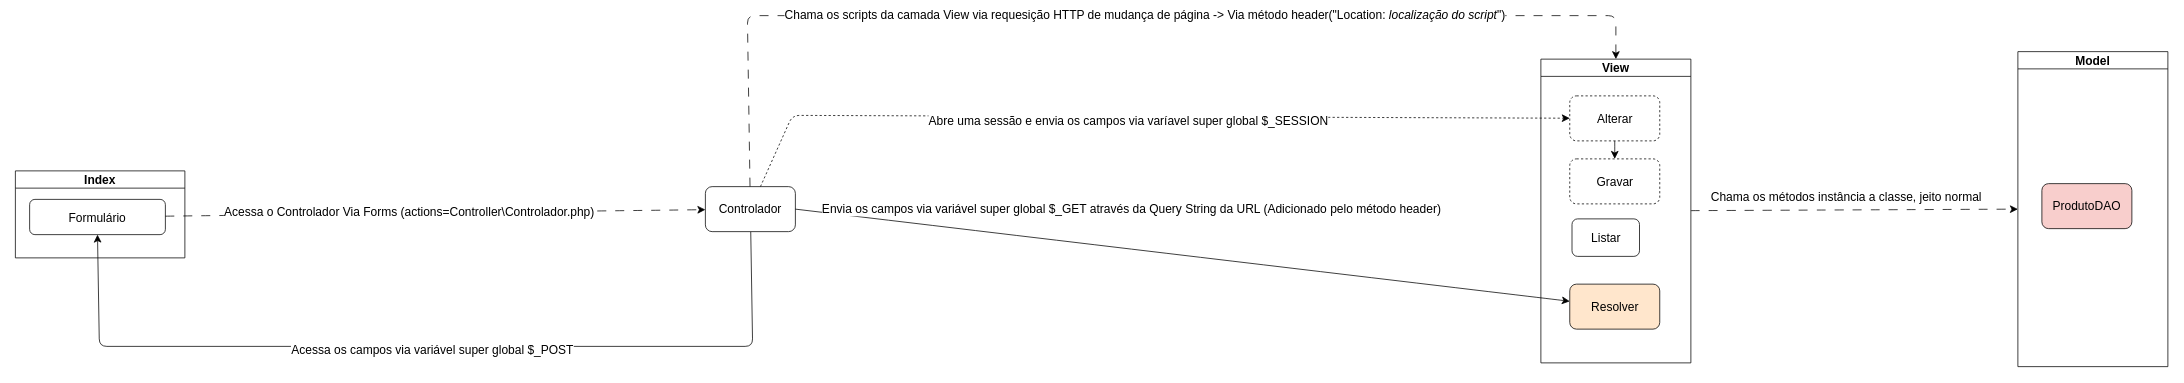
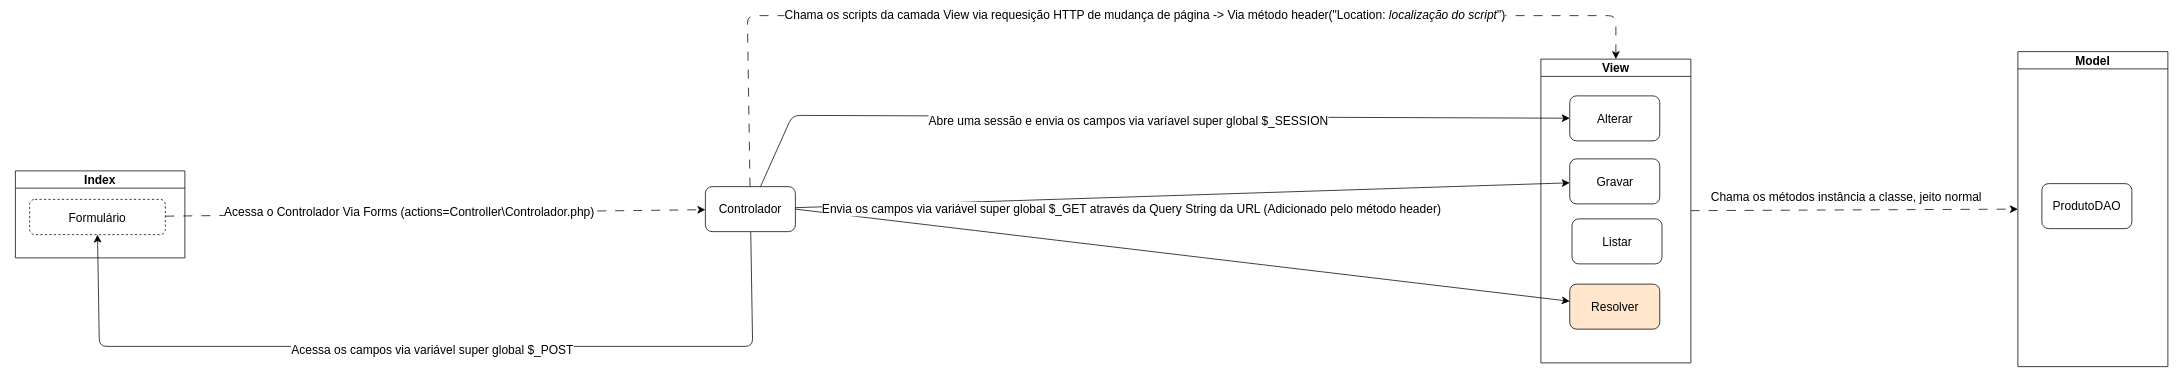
edge "Controlador" -> "Alterar": style dashed -> solid
node "Alterar": style dashed -> solid
edge "Alterar" -> "Gravar": now "Controlador" -> "Gravar"
node "Gravar": style dashed -> solid
node "ProdutoDAO": fillcolor #f8cecc -> #ffffff
node "Formulário": style solid -> dashed
node "Listar": size 68x38 -> 90x45
